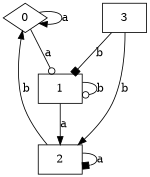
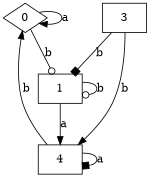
edge "0" -> "1": label "a" -> "b"
node "2": label "2" -> "4"
